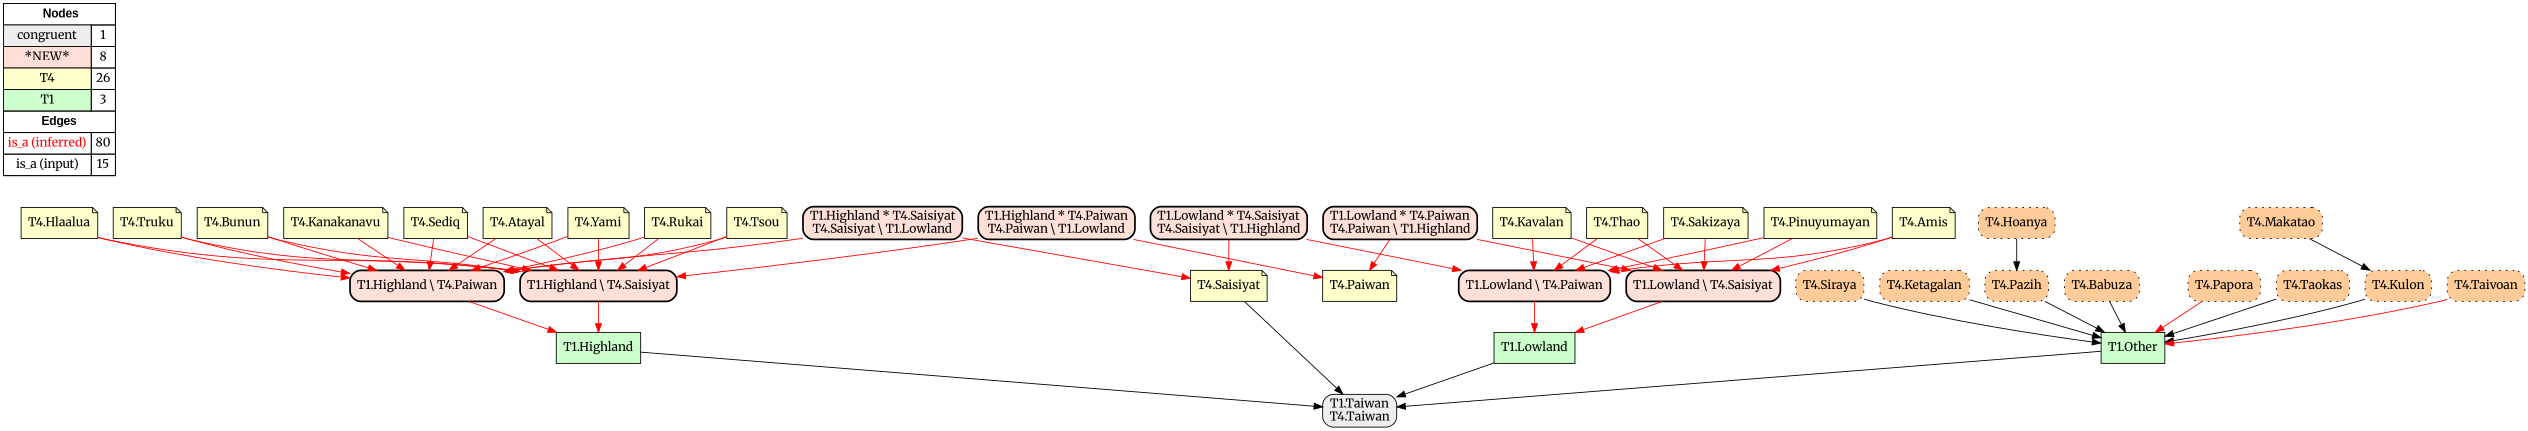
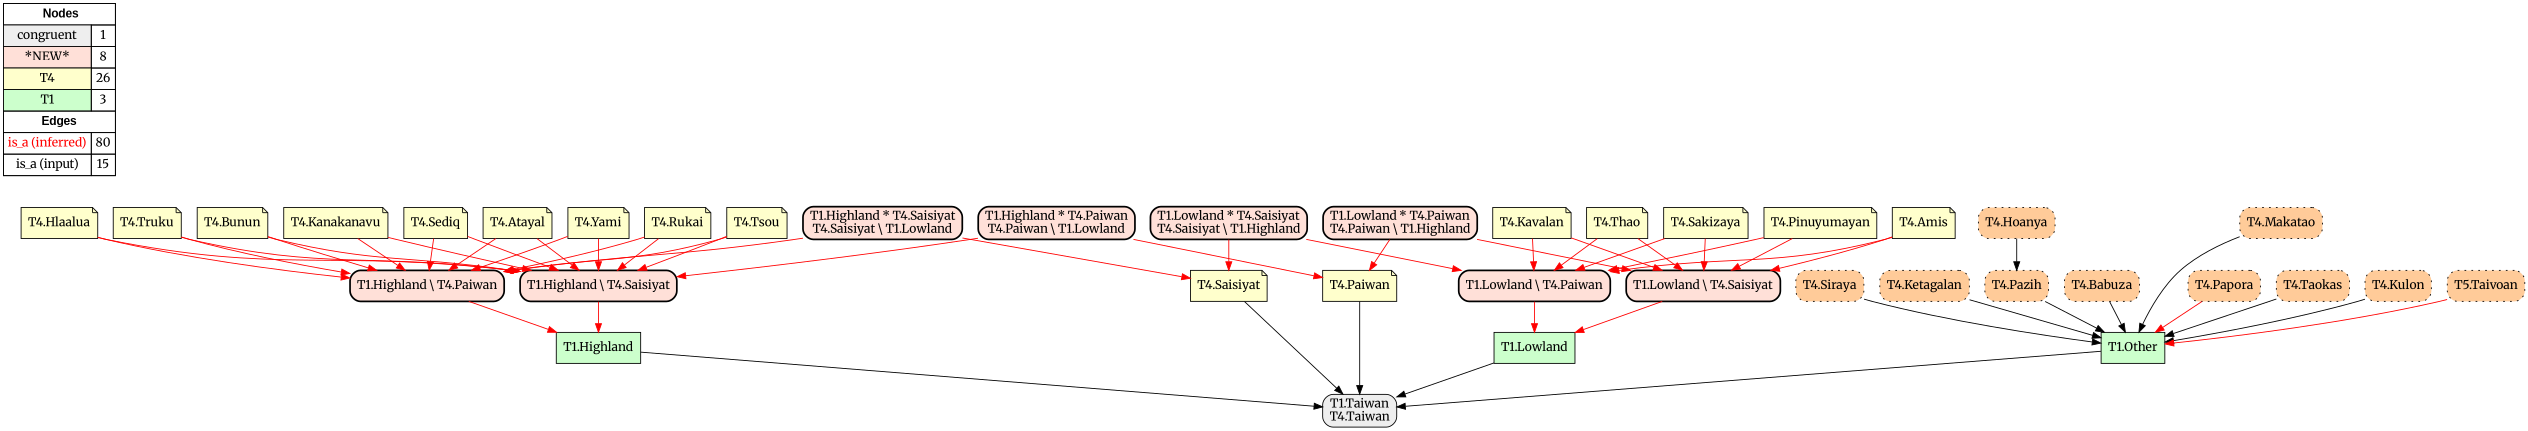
edge "T4.Makatao" -> "T4.Kulon": now "T4.Makatao" -> "T1.Other"
node "T4.Taivoan": label "T4.Taivoan" -> "T5.Taivoan"
edge "T4.Paiwan" -> "T1.Taiwan T4.Taiwan": added
